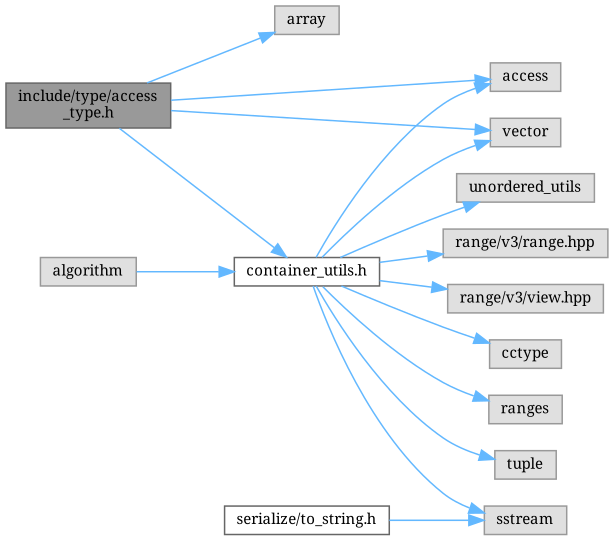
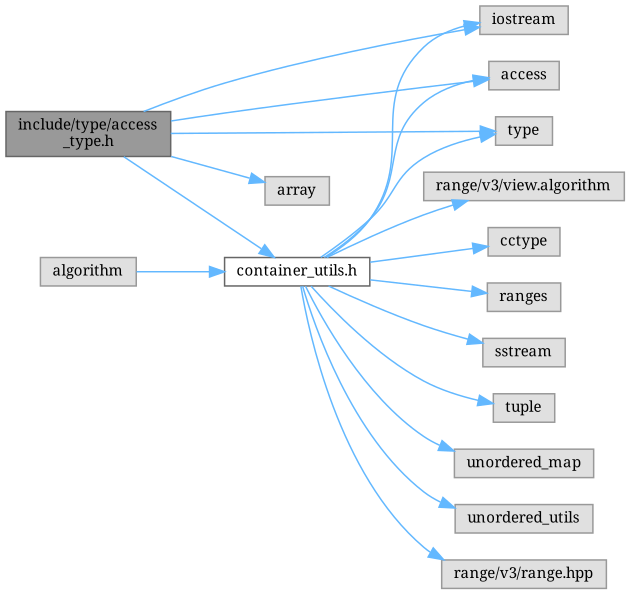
node "iostream": added
node "vector": label "vector" -> "type"
node "range/v3/view.hpp": label "range/v3/view.hpp" -> "range/v3/view.algorithm"
node "unordered_map": added
node "serialize/to_string.h": removed
